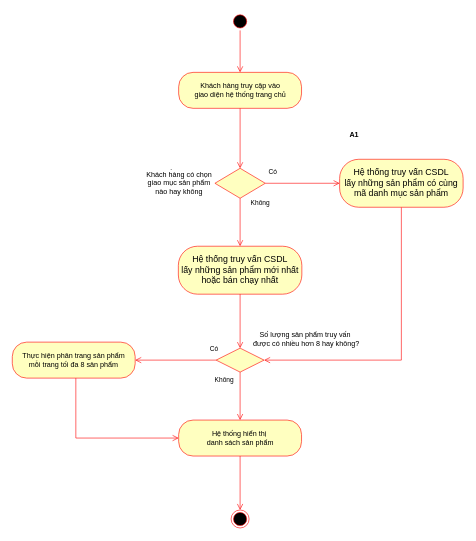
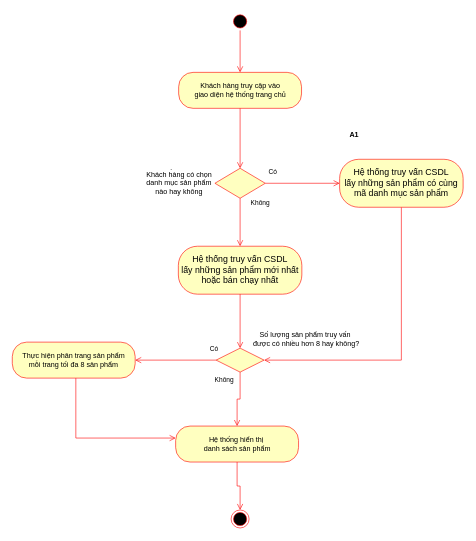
node "Khách hàng có chọn giao mục sản phẩm nào hay không": label "Khách hàng có chọn giao mục sản phẩm nào hay không" -> "Khách hàng có chọn danh mục sản phẩm nào hay không"
node "Hệ thống hiển thị danh sách sản phẩm": moved (240, 438) -> (237, 444)
